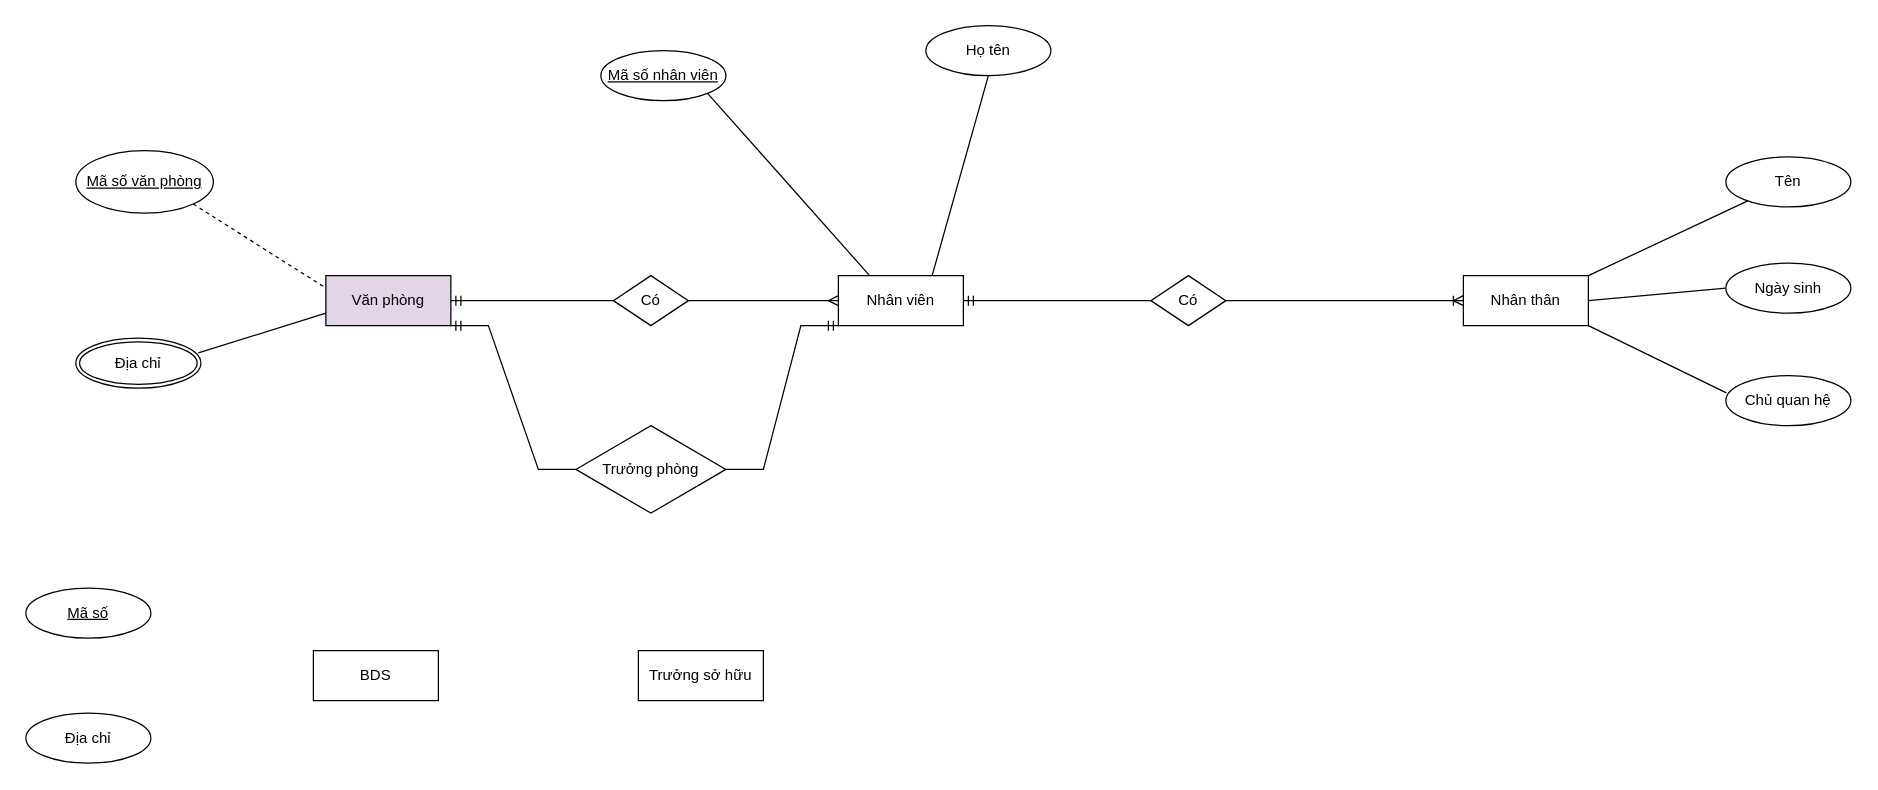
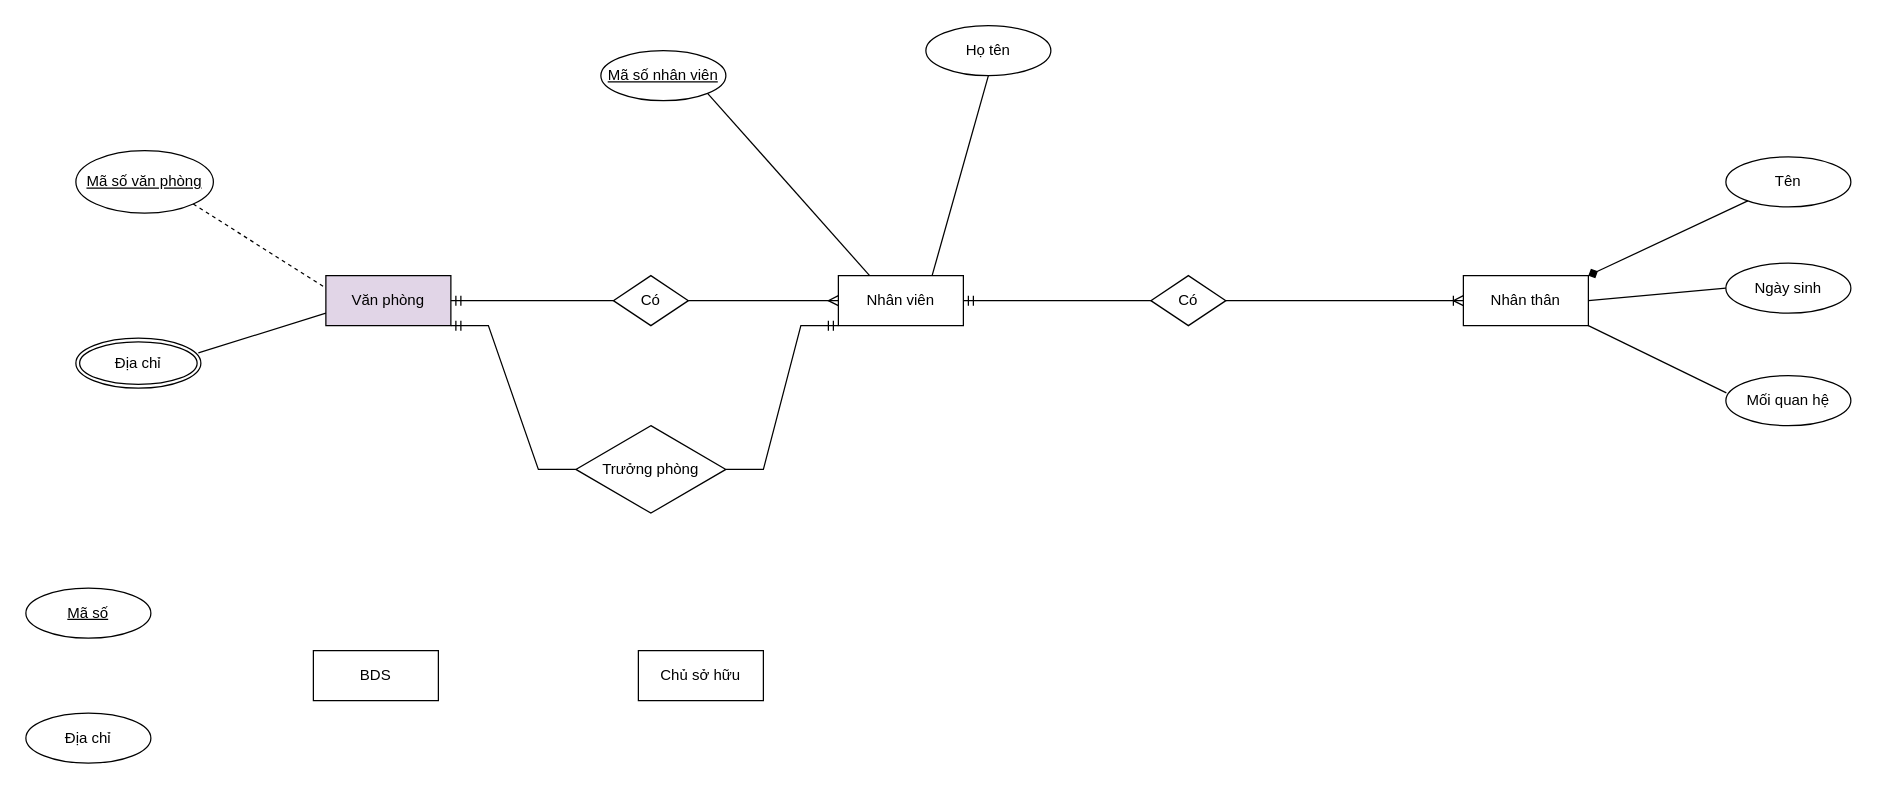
edge "Tên" -- "Nhân thân": arrowhead none -> diamond
node "Chủ quan hệ": label "Chủ quan hệ" -> "Mối quan hệ"
node "Trưởng sở hữu": label "Trưởng sở hữu" -> "Chủ sở hữu"
